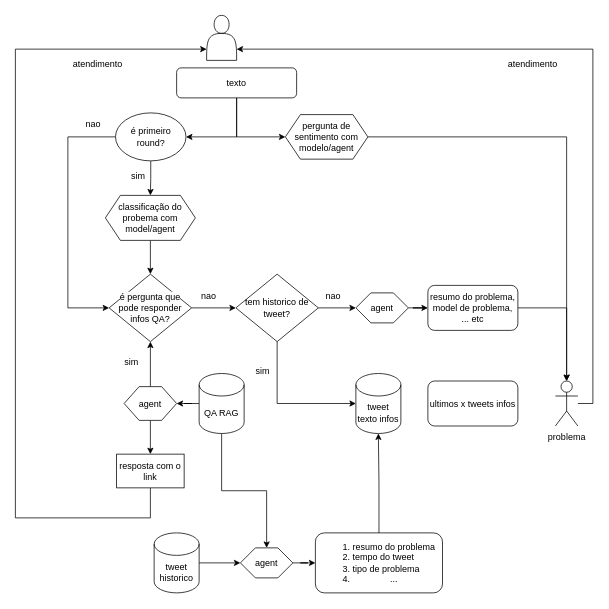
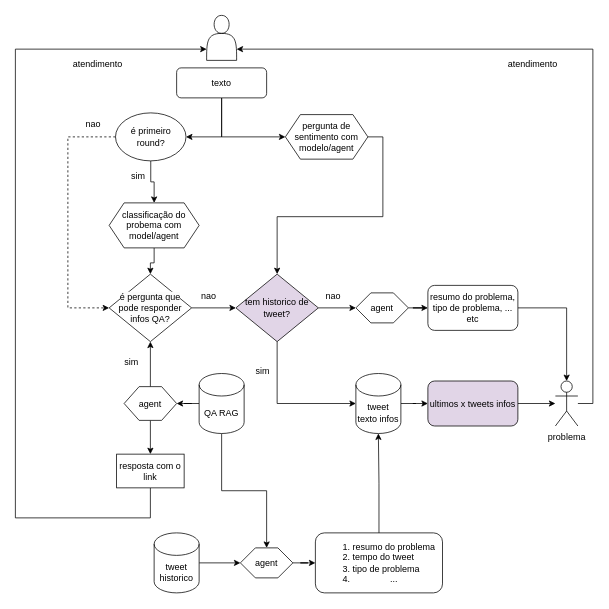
node "texto": size 120x30 -> 90x30
edge "pergunta de sentimento com modelo/agent" -> "problema": now "pergunta de sentimento com modelo/agent" -> "tem historico de tweet?"
edge "é primeiro round?" -> "é pergunta que pode responder infos QA?": style solid -> dashed
node "classificação do probema com model/agent": moved (150, 218) -> (154, 225)
node "tem historico de tweet?": fillcolor #ffffff -> #e1d5e7
node "resumo do problema, model de problema, ... etc": label "resumo do problema, model de problema, ... etc" -> "resumo do problema, tipo de problema, ... etc"
edge "tweet texto infos" -> "ultimos x tweets infos": added
node "ultimos x tweets infos": fillcolor #ffffff -> #e1d5e7
edge "ultimos x tweets infos" -> "problema": added
